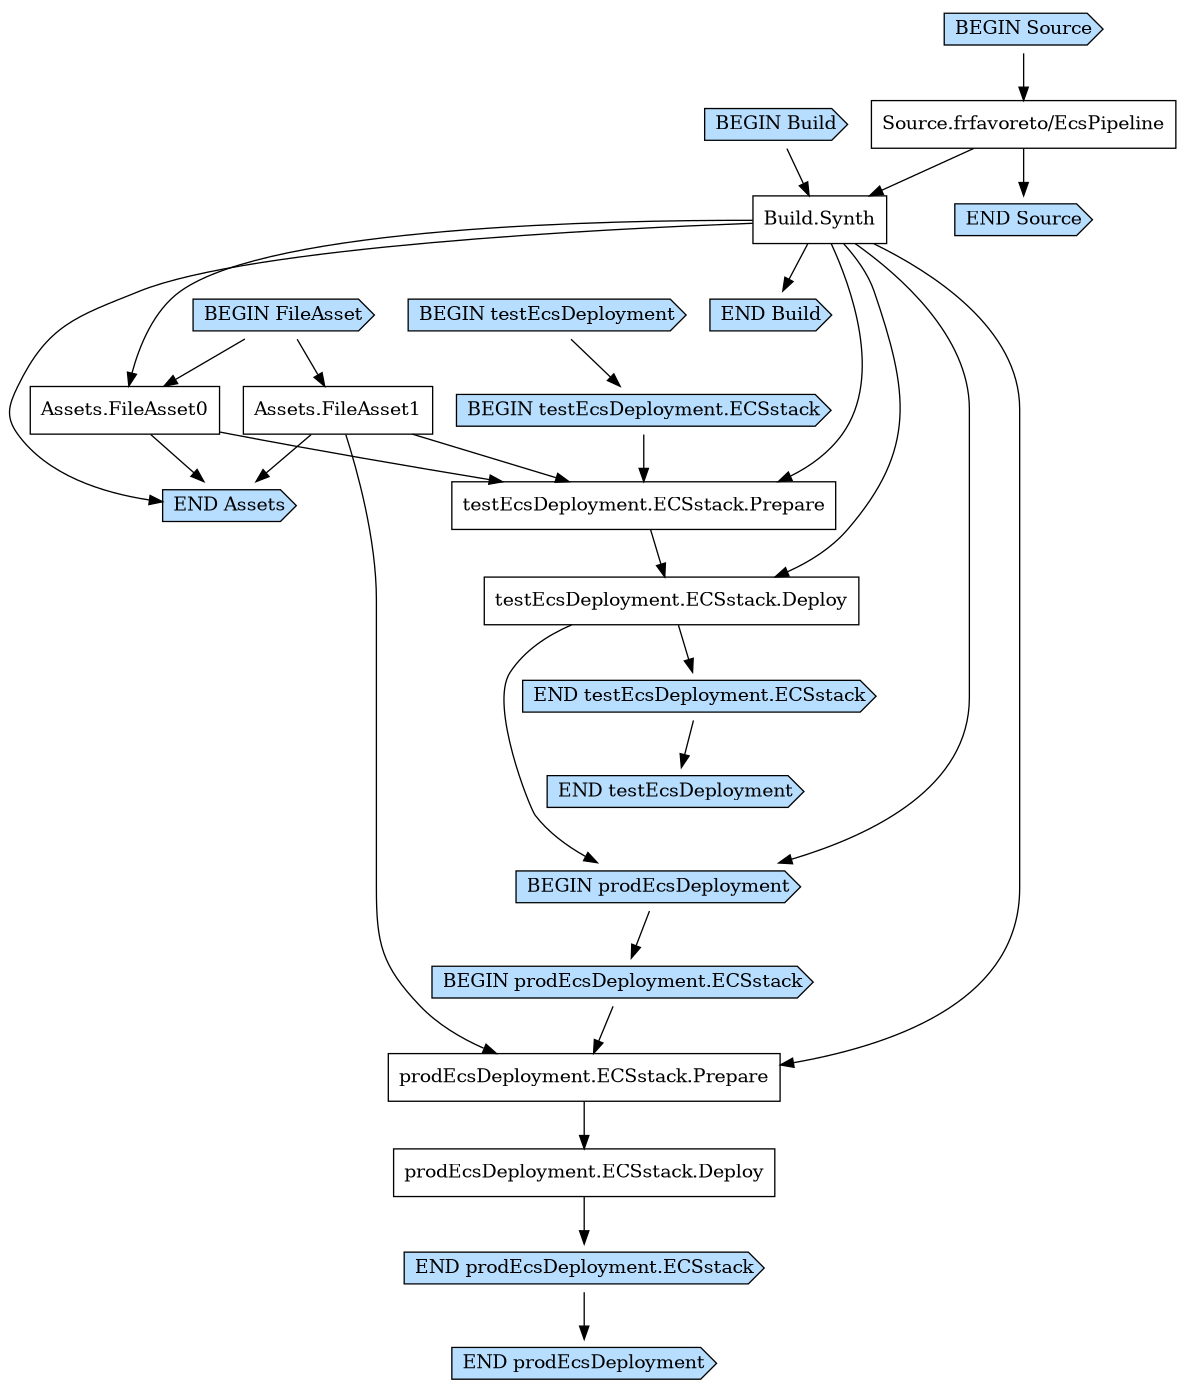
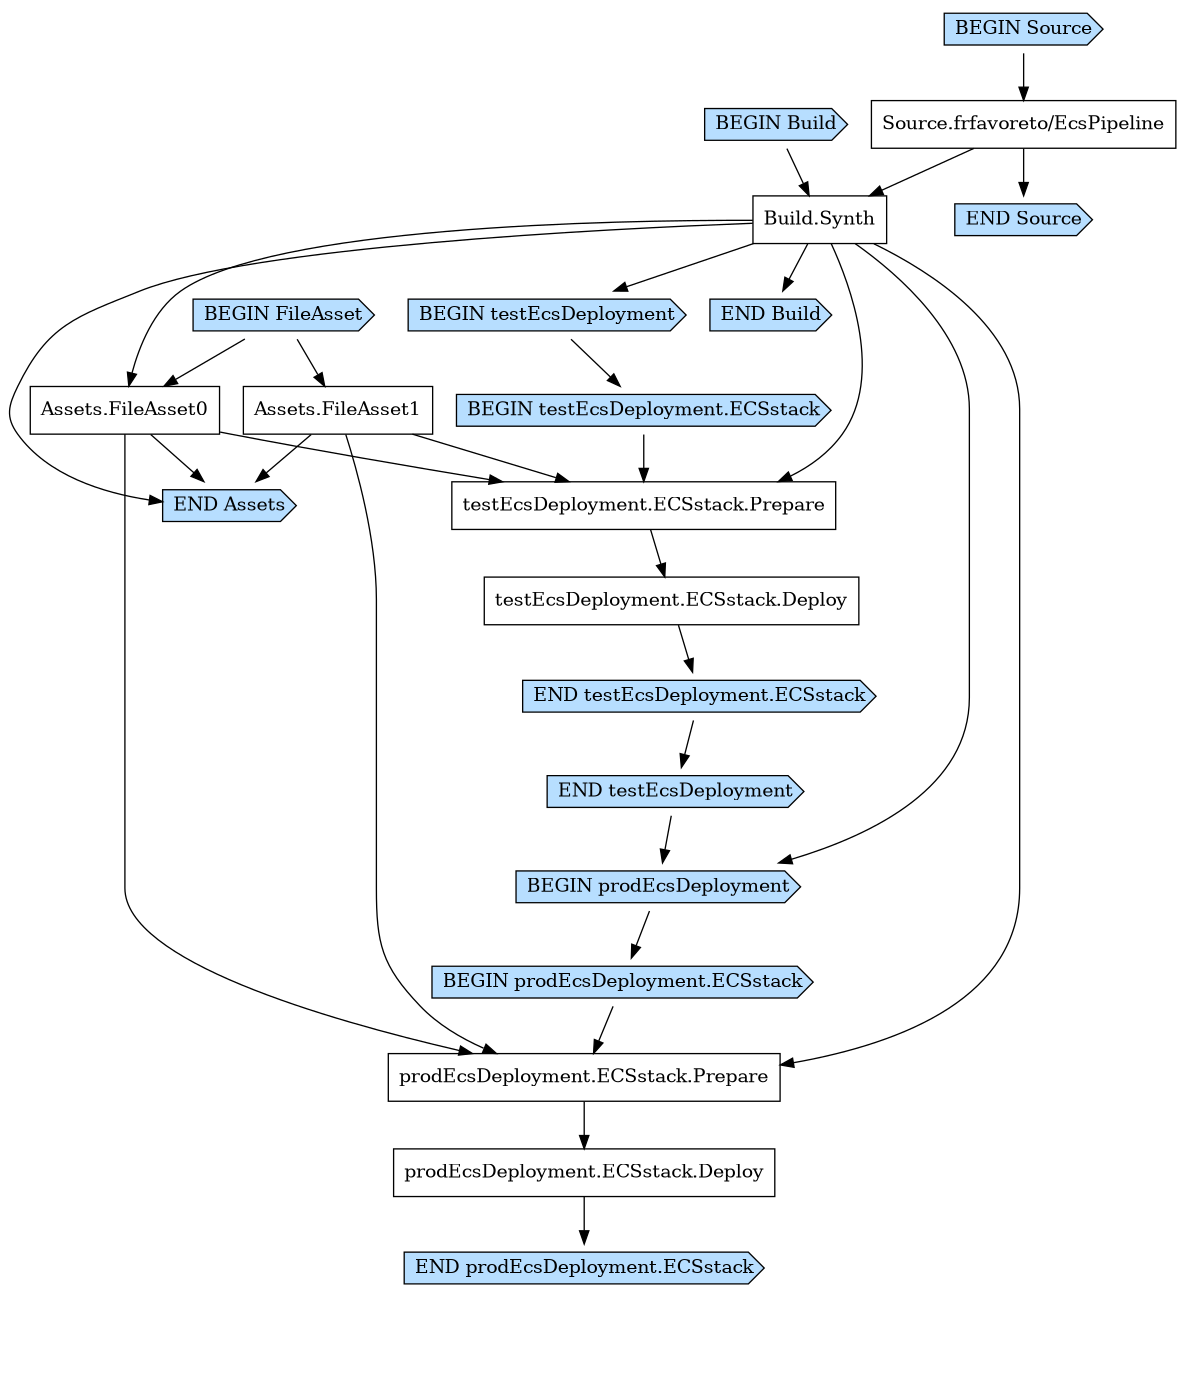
edge "Build.Synth" -> "testEcsDeployment.ECSstack.Deploy": now "Build.Synth" -> "BEGIN testEcsDeployment"
edge "testEcsDeployment.ECSstack.Deploy" -> "BEGIN prodEcsDeployment": now "END testEcsDeployment" -> "BEGIN prodEcsDeployment"
edge "Assets.FileAsset0" -> "prodEcsDeployment.ECSstack.Prepare": added
node "END prodEcsDeployment": removed
